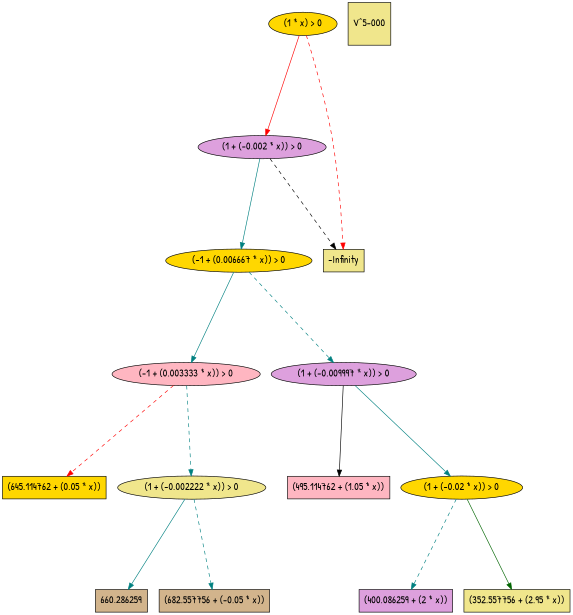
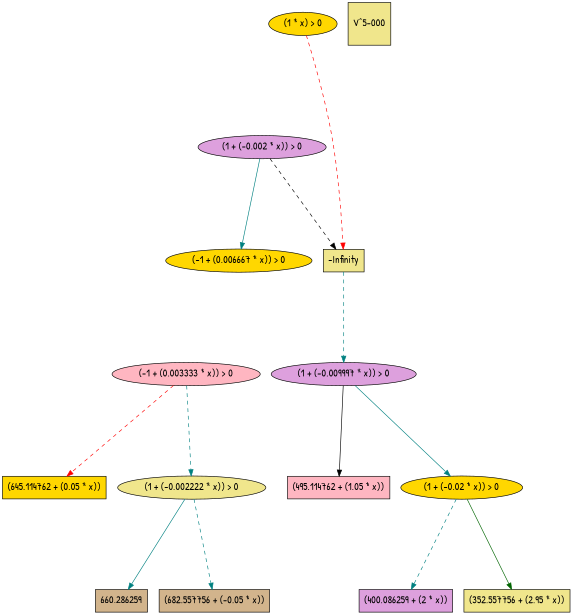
edge "(1 * x) > 0" -> "(1 + (-0.002 * x)) > 0": removed
edge "(-1 + (0.006667 * x)) > 0" -> "(-1 + (0.003333 * x)) > 0": removed
edge "(-1 + (0.006667 * x)) > 0" -> "(1 + (-0.009997 * x)) > 0": now "-Infinity" -> "(1 + (-0.009997 * x)) > 0"
